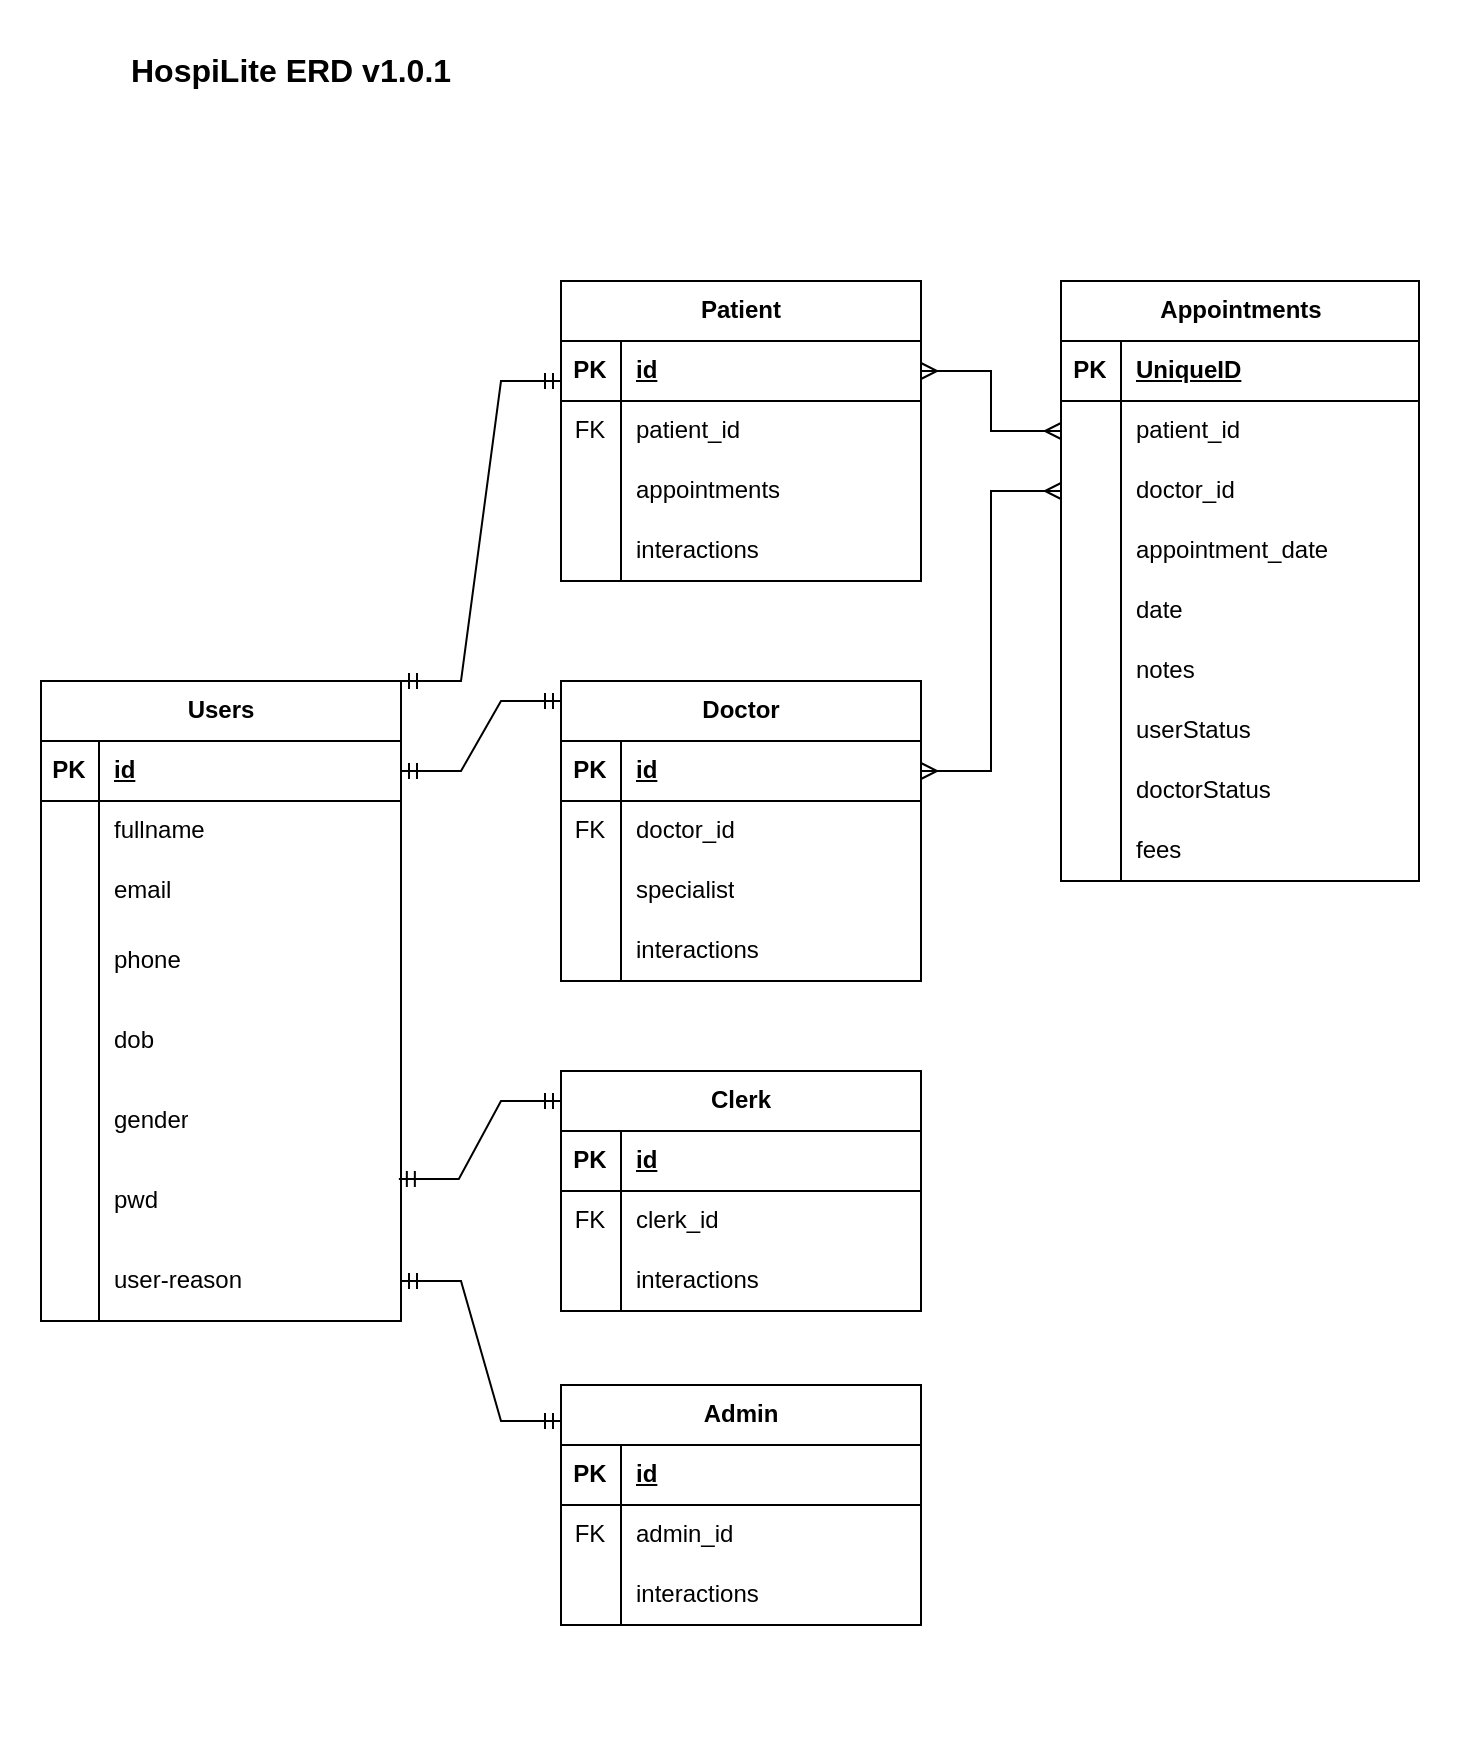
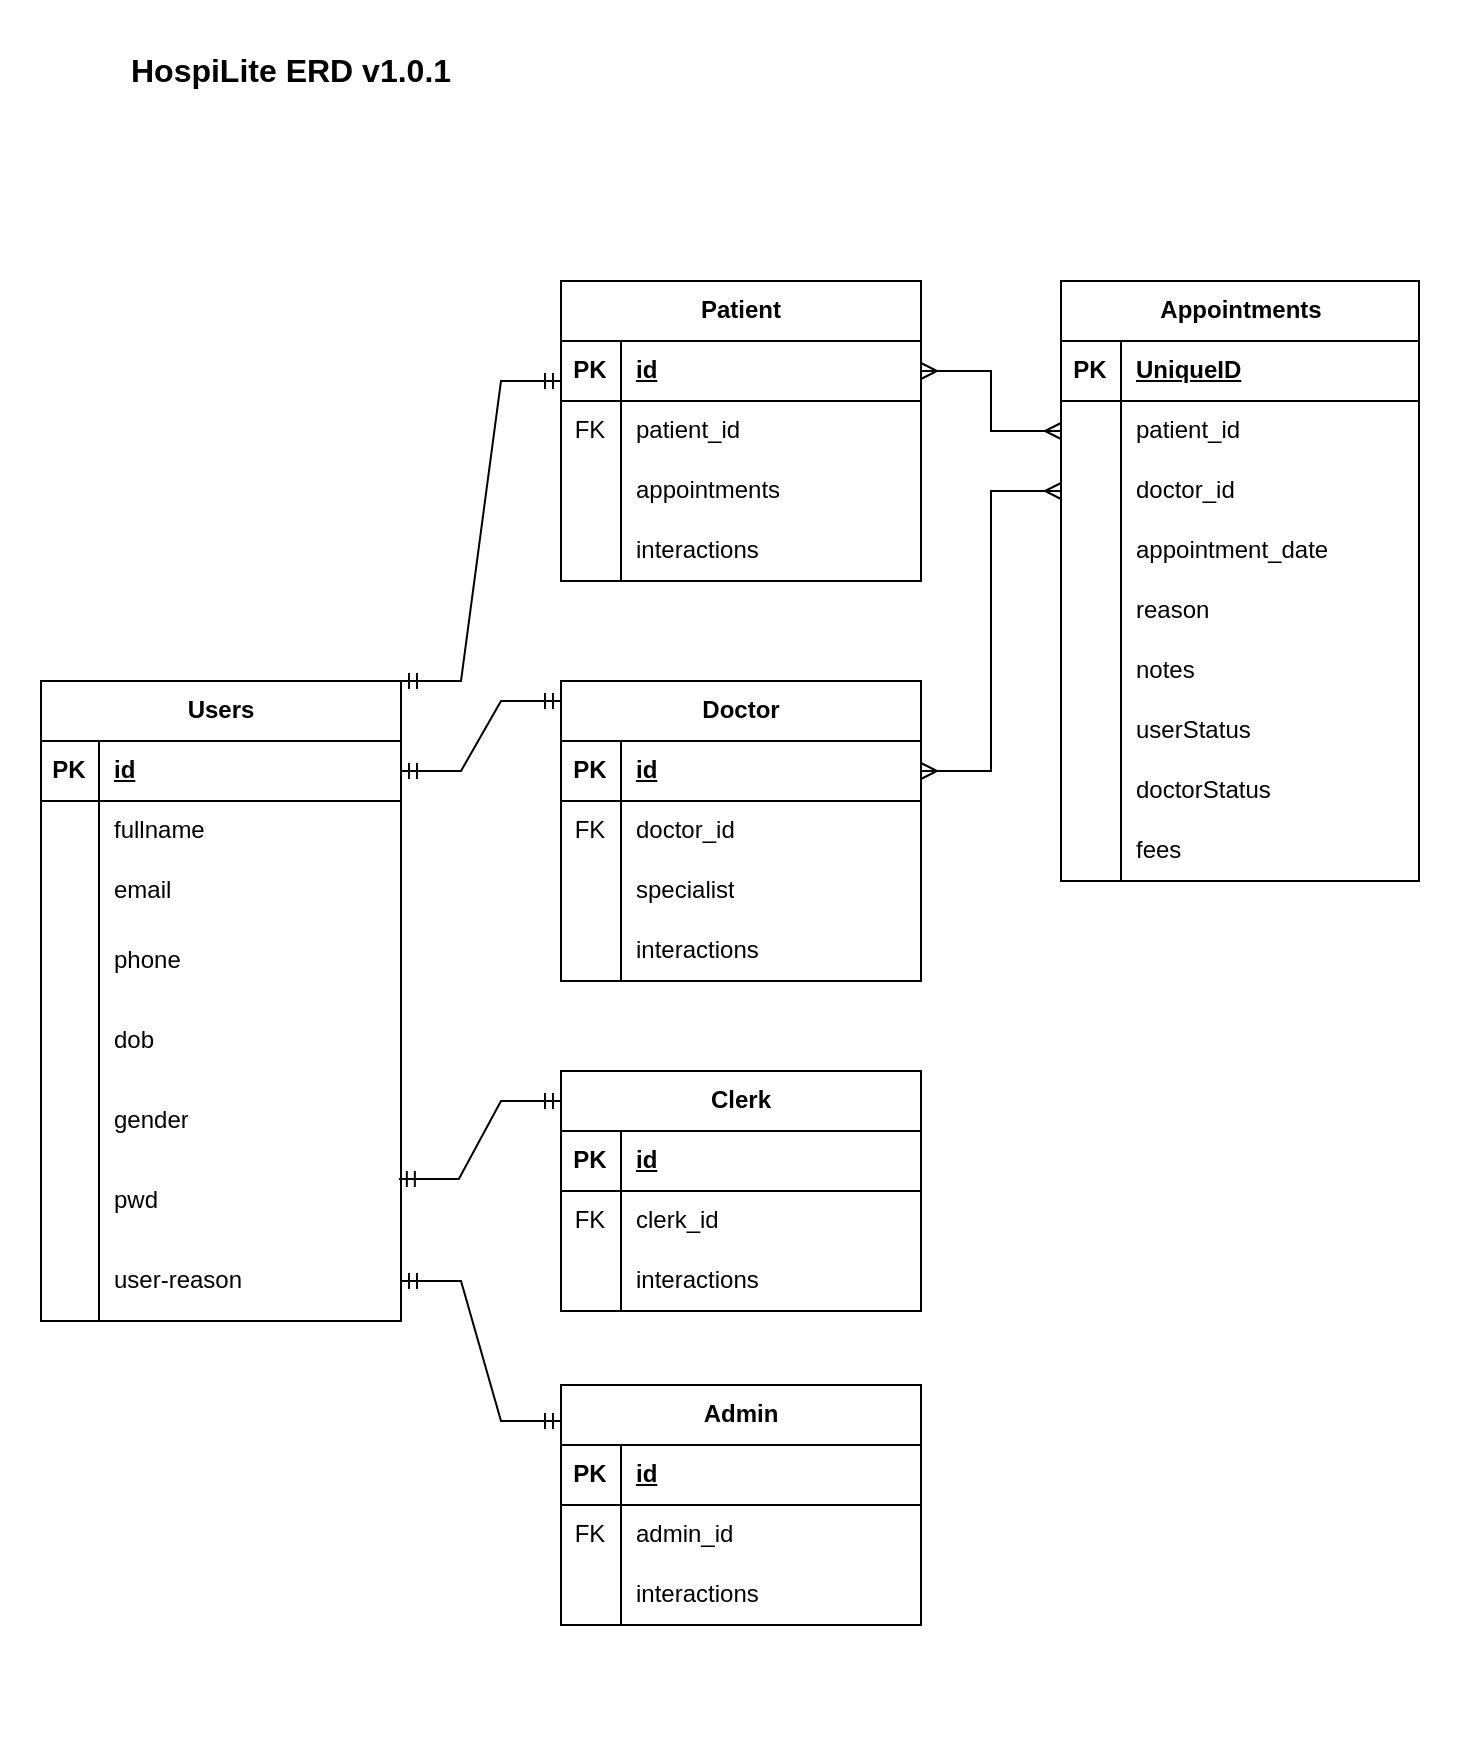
node "date": label "date" -> "reason"
